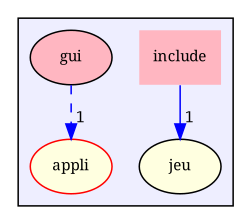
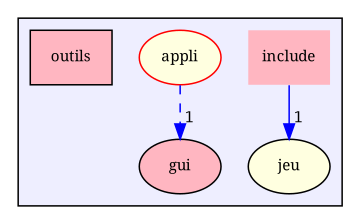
node "outils": added
edge "gui" -> "appli": reversed
